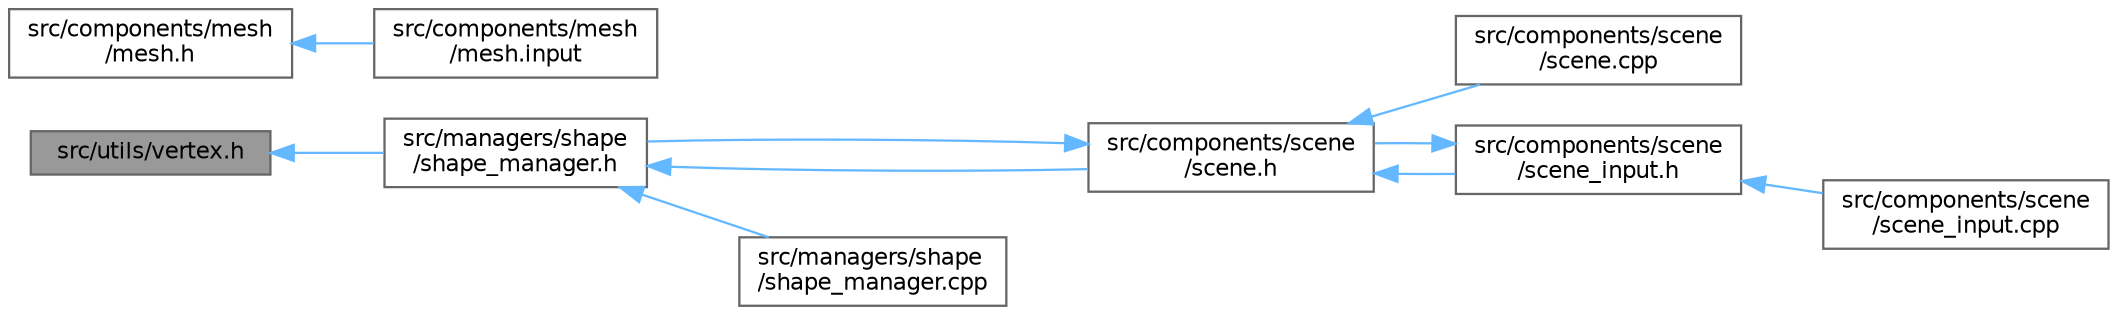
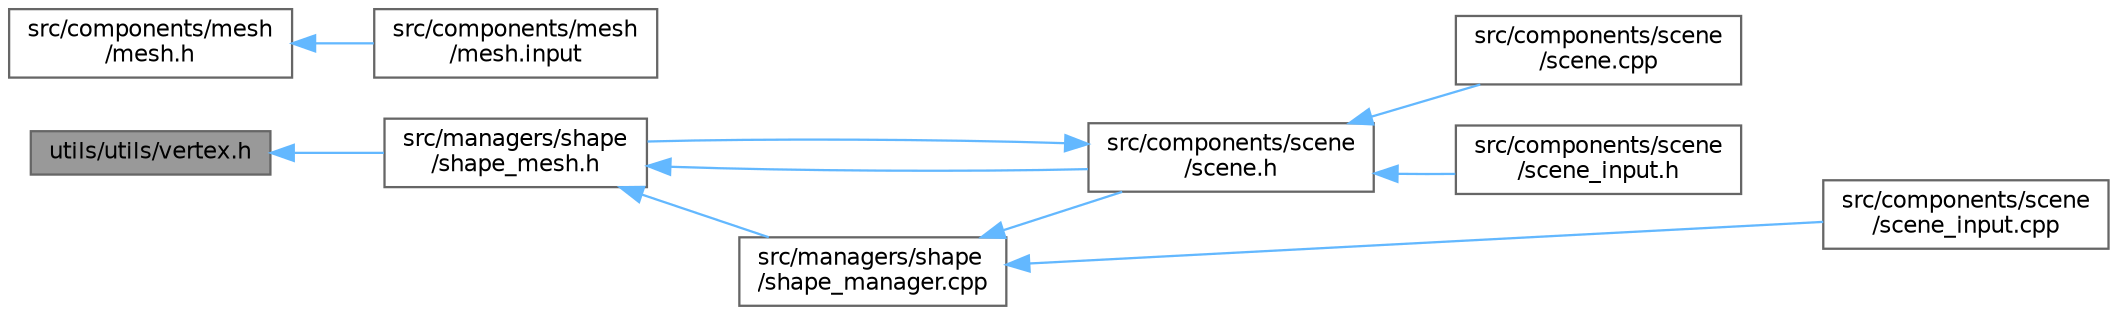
edge "src/components/scene /scene.h" -> "src/components/scene /scene_input.h": now "src/components/scene /scene.h" -> "src/managers/shape /shape_manager.cpp"
node "src/utils/vertex.h": label "src/utils/vertex.h" -> "utils/utils/vertex.h"
node "src/managers/shape /shape_manager.h": label "src/managers/shape /shape_manager.h" -> "src/managers/shape /shape_mesh.h"
edge "src/components/scene /scene_input.cpp" -> "src/components/scene /scene_input.h": now "src/components/scene /scene_input.cpp" -> "src/managers/shape /shape_manager.cpp"
